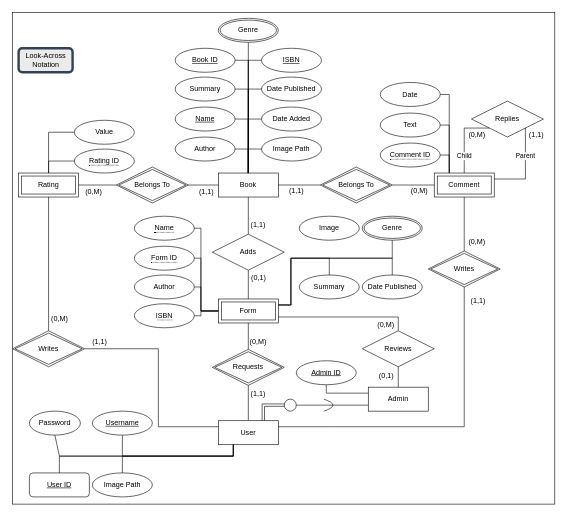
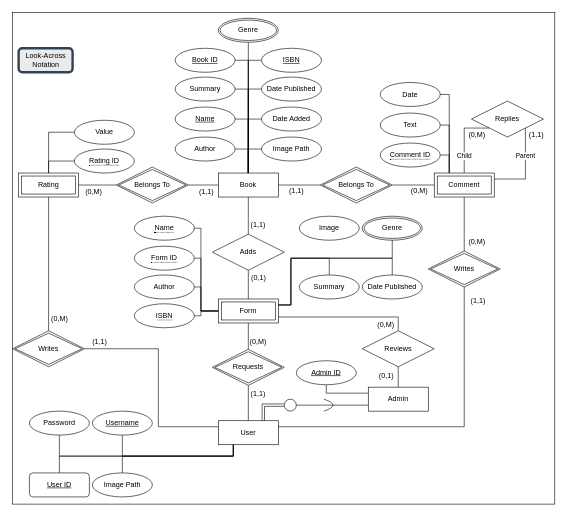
node "Password": size 51x24 -> 60x24
